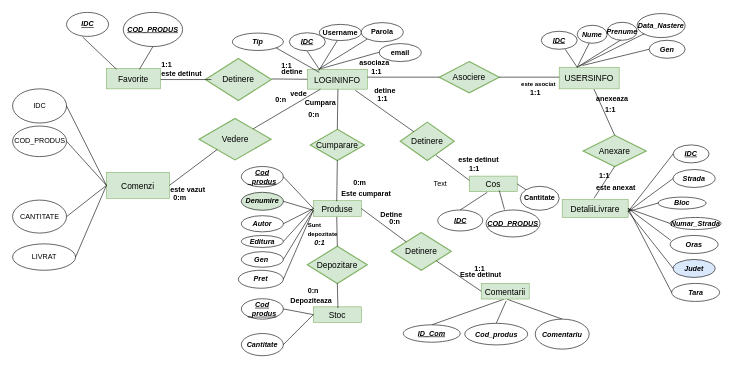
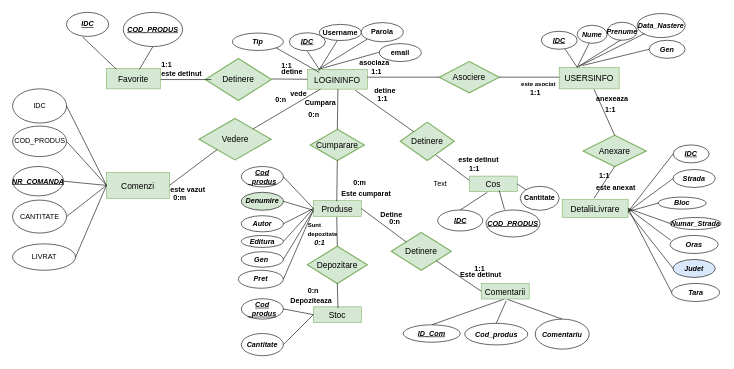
node "NR_COMANDA": added
edge "NR_COMANDA" -- "Comenzi": added
